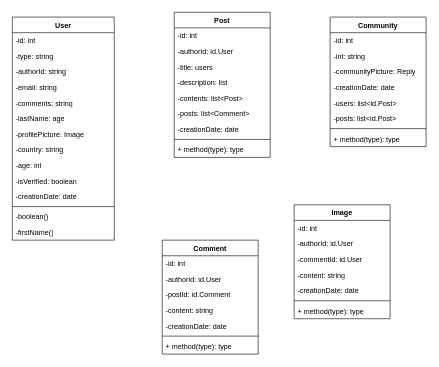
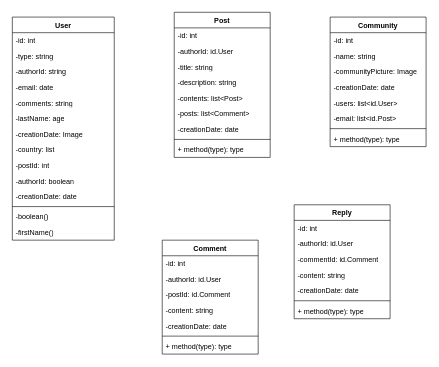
node "-int: string": label "-int: string" -> "-name: string"
node "-title: users": label "-title: users" -> "-title: string"
node "-communityPicture: Reply": label "-communityPicture: Reply" -> "-communityPicture: Image"
node "-description: list": label "-description: list" -> "-description: string"
node "-email: string": label "-email: string" -> "-email: date"
node "-users: list<id.Post>": label "-users: list<id.Post>" -> "-users: list<id.User>"
node "-posts: list<id.Post>": label "-posts: list<id.Post>" -> "-email: list<id.Post>"
node "-profilePicture: Image": label "-profilePicture: Image" -> "-creationDate: Image"
node "-country: string": label "-country: string" -> "-country: list"
node "-age: int": label "-age: int" -> "-postId: int"
node "-isVerified: boolean": label "-isVerified: boolean" -> "-authorId: boolean"
node "Image": label "Image" -> "Reply"
node "-commentId: id.User": label "-commentId: id.User" -> "-commentId: id.Comment"
